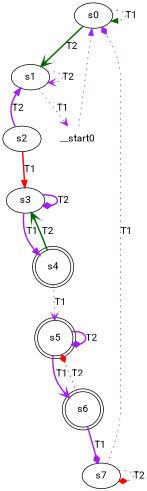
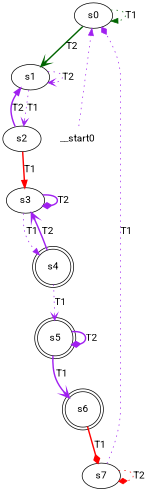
edge "s1" -> "__start0": now "s1" -> "s2"
edge "s3" -> "s4": style bold -> dotted
edge "s4" -> "s3": color darkgreen -> purple
edge "s6" -> "s5": removed, label "T2"
edge "s6" -> "s7": color purple -> red
